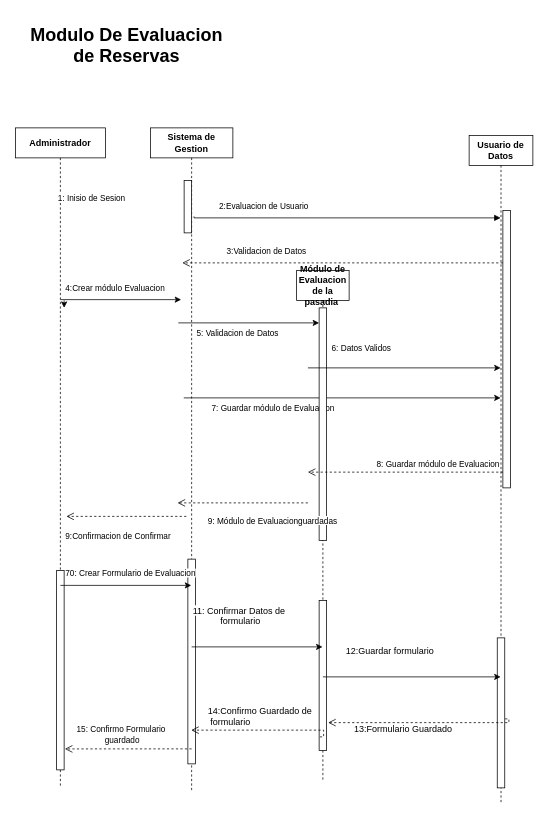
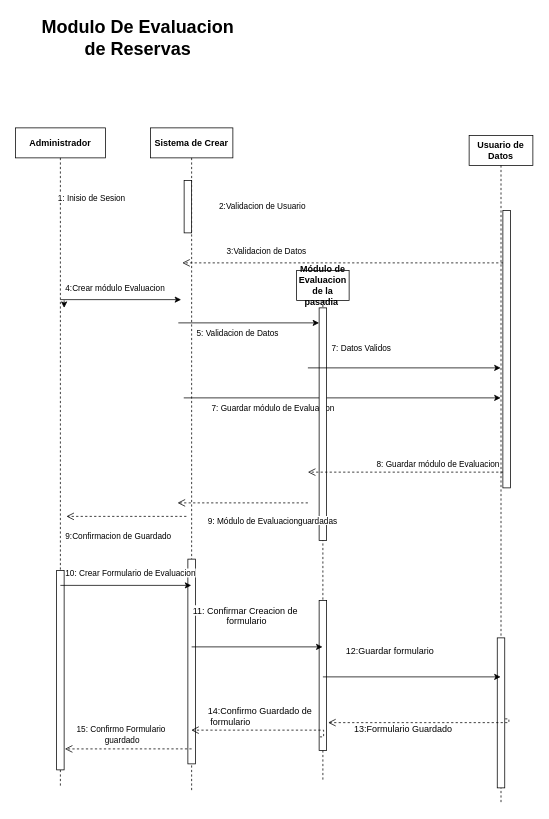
node "Modulo De Evaluacion de Reservas": moved (127, 45) -> (138, 38)
node "Sistema de Gestion": label "Sistema de Gestion" -> "Sistema de Crear"
node "2:Evaluacion de Usuario": label "2:Evaluacion de Usuario" -> "2:Validacion de Usuario"
edge "1: Inisio de Sesion" -> "Usuario de Datos": removed
node "6: Datos Validos": label "6: Datos Validos" -> "7: Datos Validos"
node "9:Confirmacion de Confirmar": label "9:Confirmacion de Confirmar" -> "9:Confirmacion de Guardado"
node "70: Crear Formulario de Evaluacion": label "70: Crear Formulario de Evaluacion" -> "10: Crear Formulario de Evaluacion"
node "11: Confirmar Datos de formulario": label "11: Confirmar Datos de formulario" -> "11: Confirmar Creacion de formulario"
